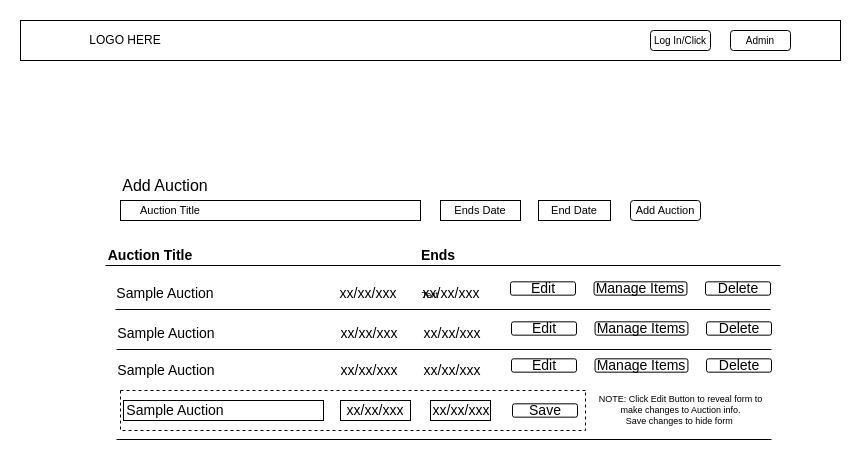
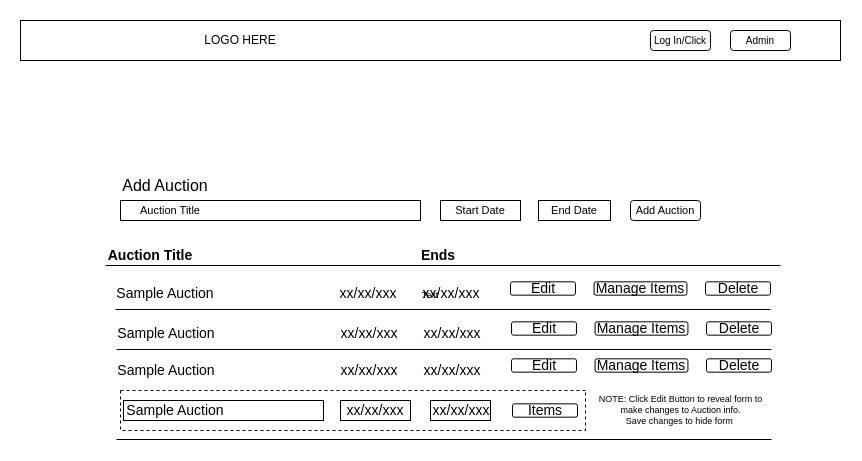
node "LOGO HERE": moved (126, 41) -> (241, 41)
node "Ends Date": label "Ends Date" -> "Start Date"
node "Save": label "Save" -> "Items"
